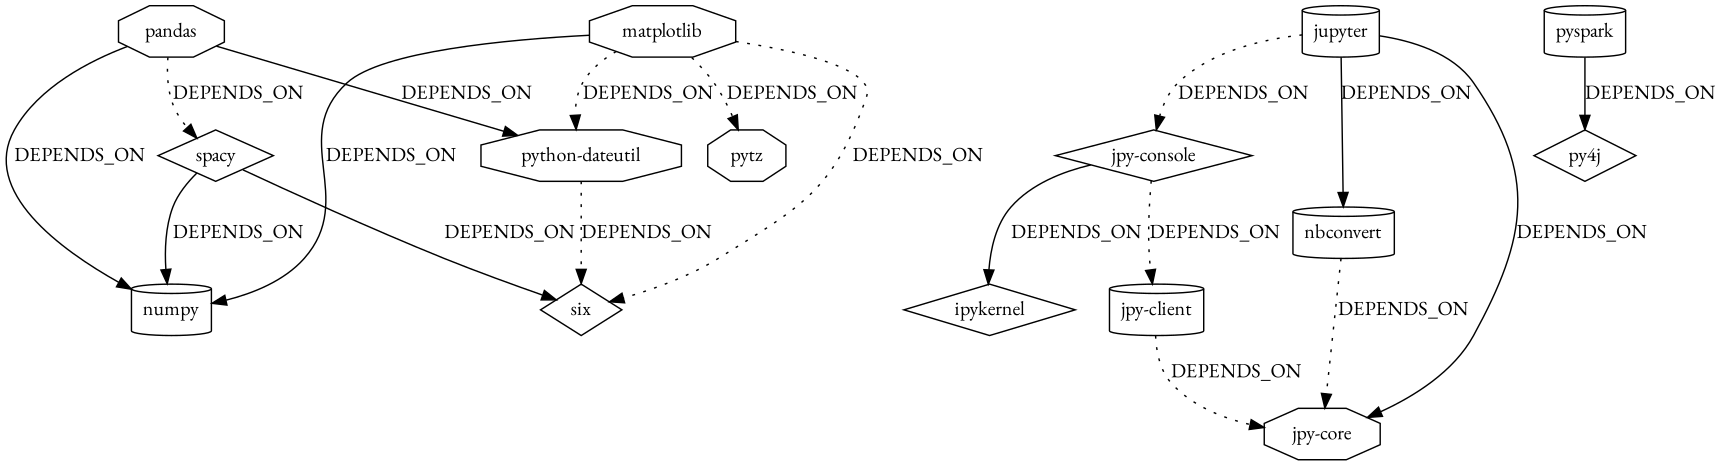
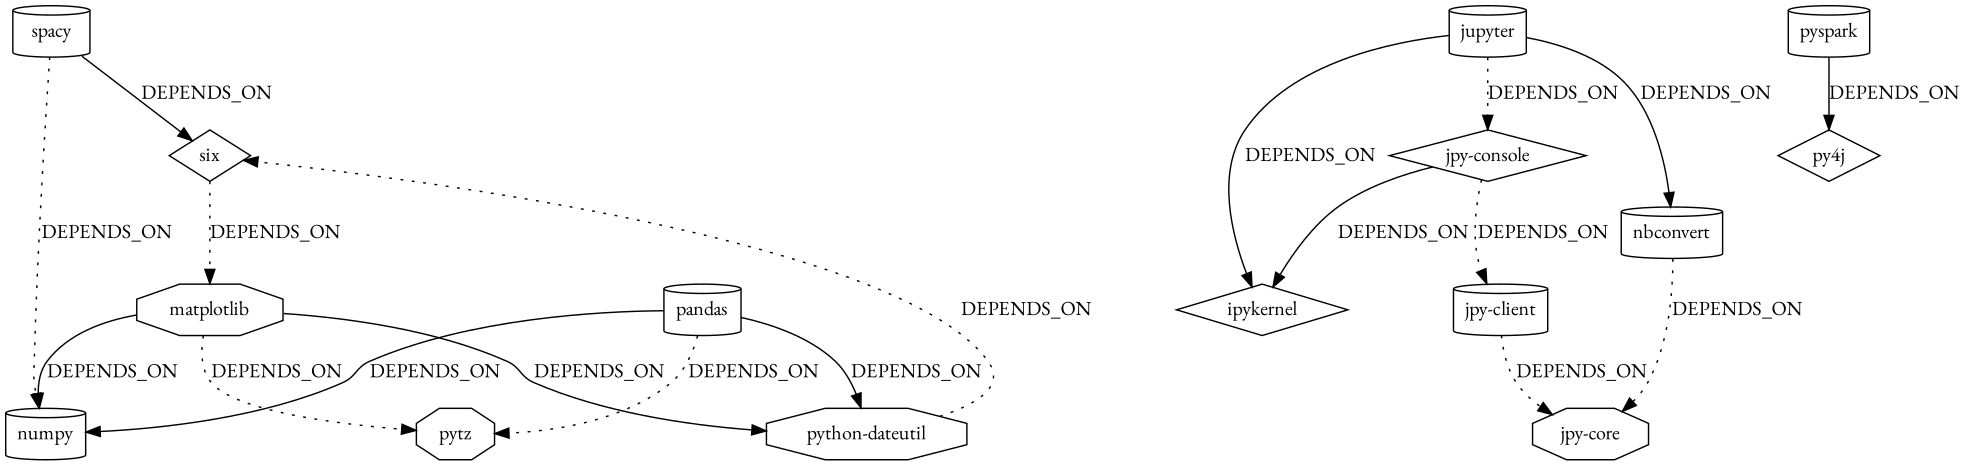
node "pandas": shape octagon -> cylinder
edge "matplotlib" -> "python-dateutil": style dotted -> solid
edge "pandas" -> "spacy": now "pandas" -> "pytz"
node "spacy": shape diamond -> cylinder
edge "matplotlib" -> "six": reversed
edge "jupyter" -> "jpy-core": now "jupyter" -> "ipykernel"
edge "spacy" -> "numpy": style solid -> dotted
